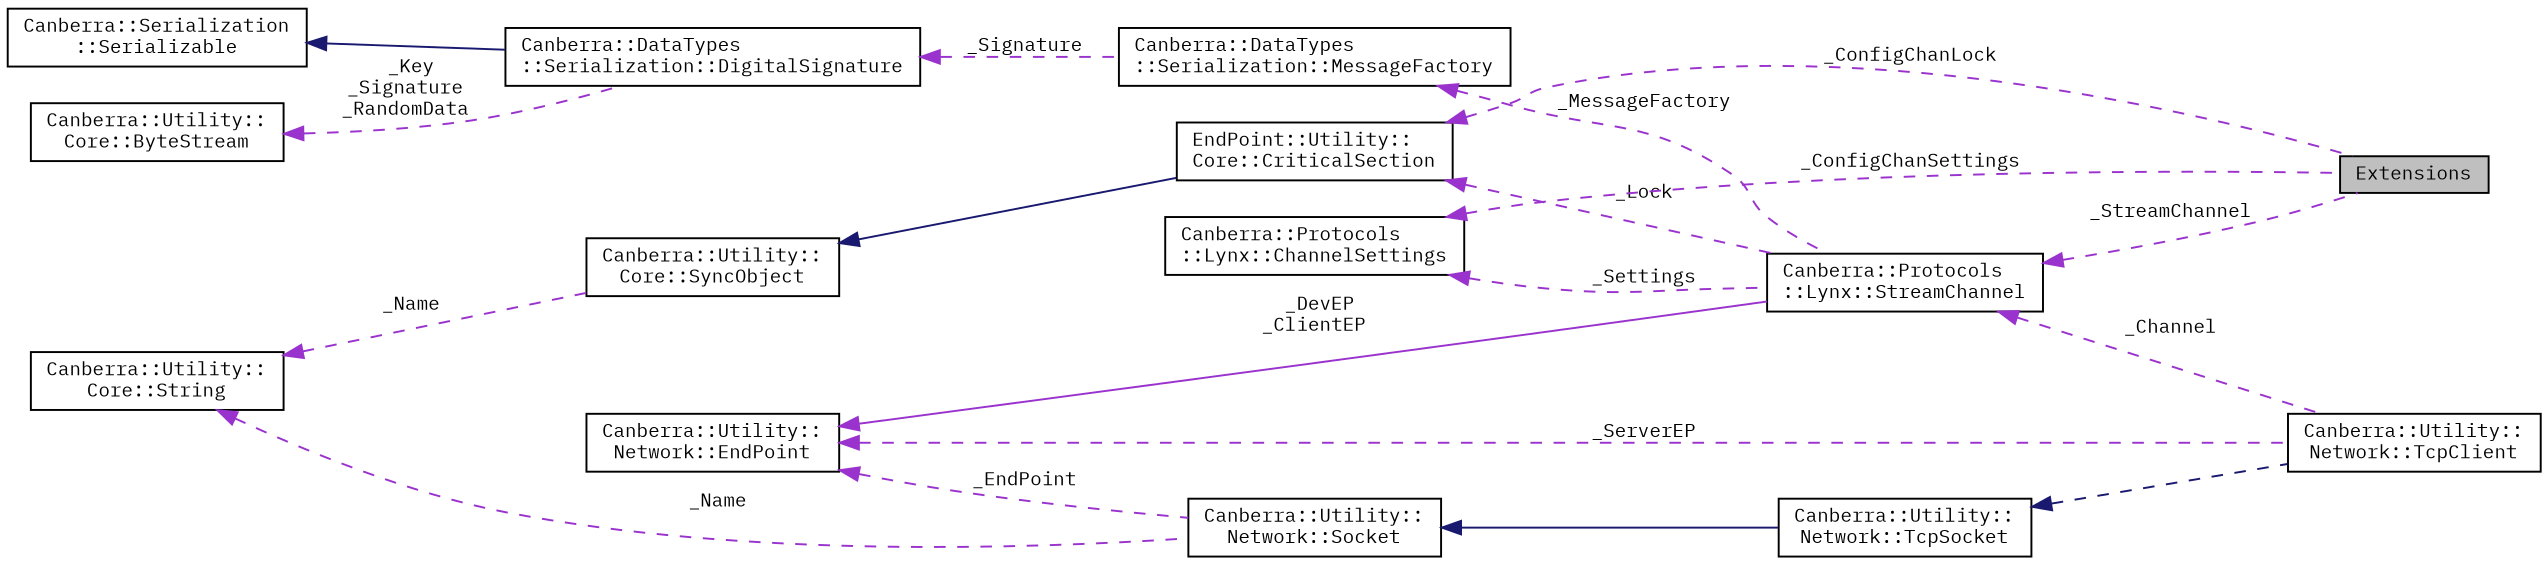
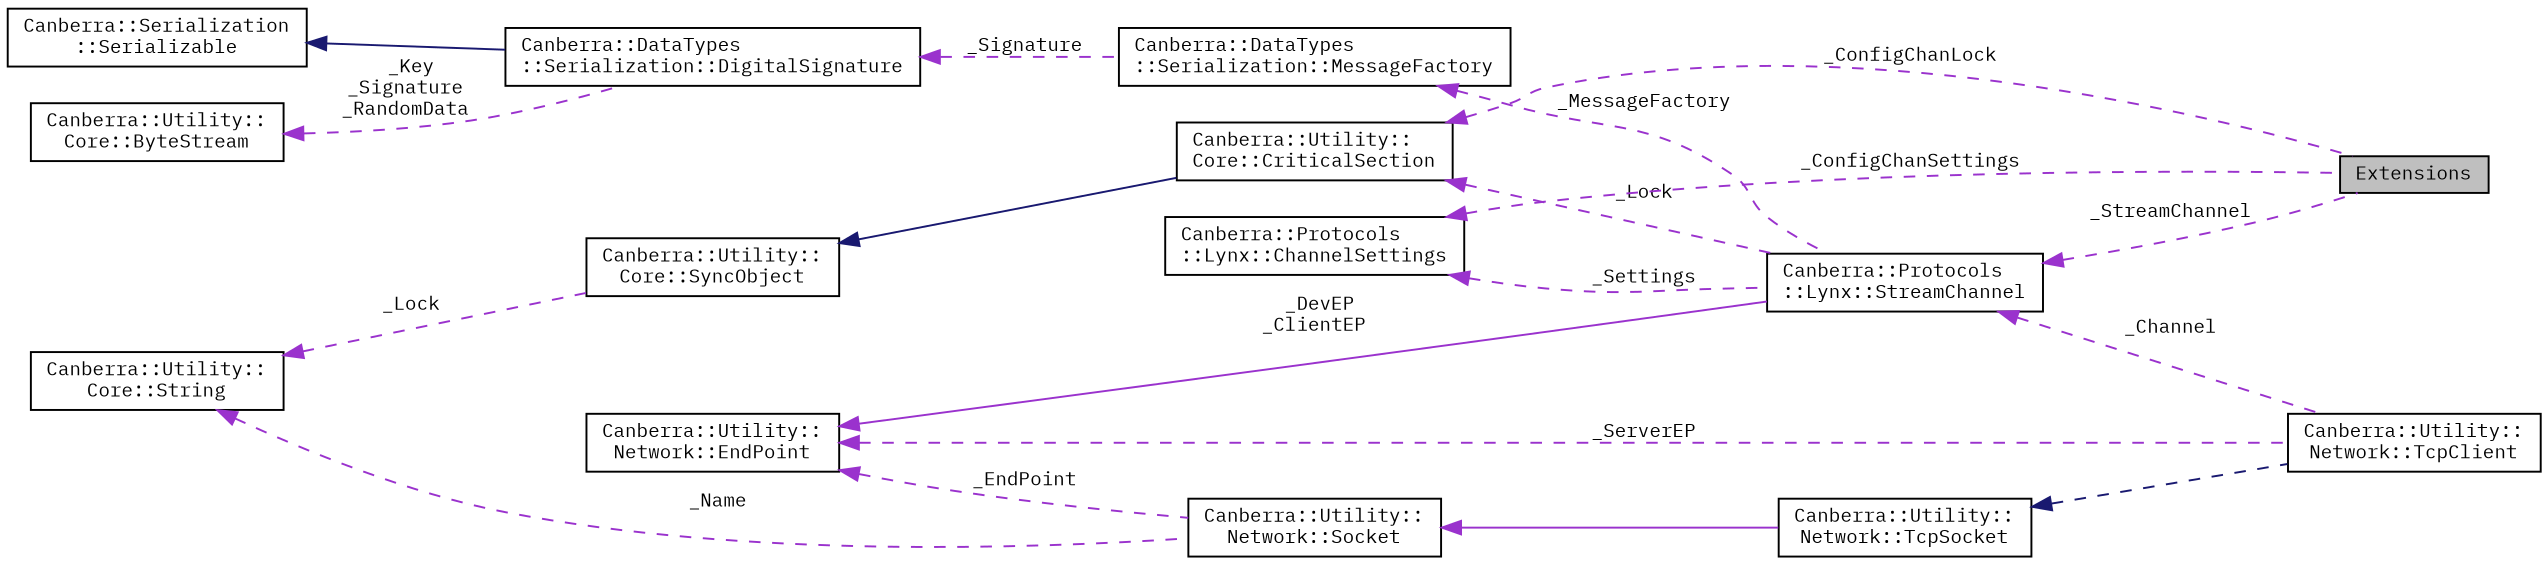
node "EndPoint::Utility:: Core::CriticalSection": label "EndPoint::Utility:: Core::CriticalSection" -> "Canberra::Utility:: Core::CriticalSection"
edge "Canberra::Utility:: Core::SyncObject" -> "Canberra::Utility:: Core::String": label " _Name" -> " _Lock"
edge "Canberra::Utility:: Network::TcpSocket" -> "Canberra::Utility:: Network::Socket": color midnightblue -> darkorchid3
